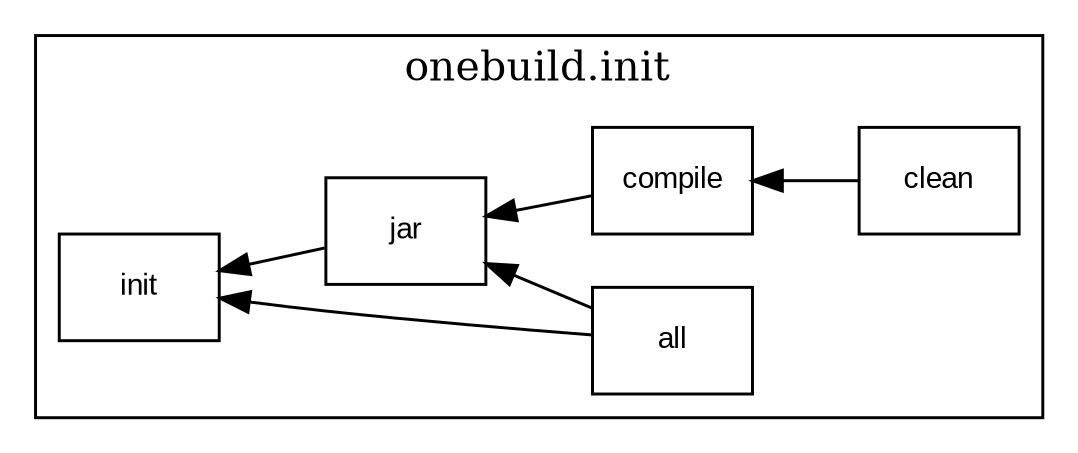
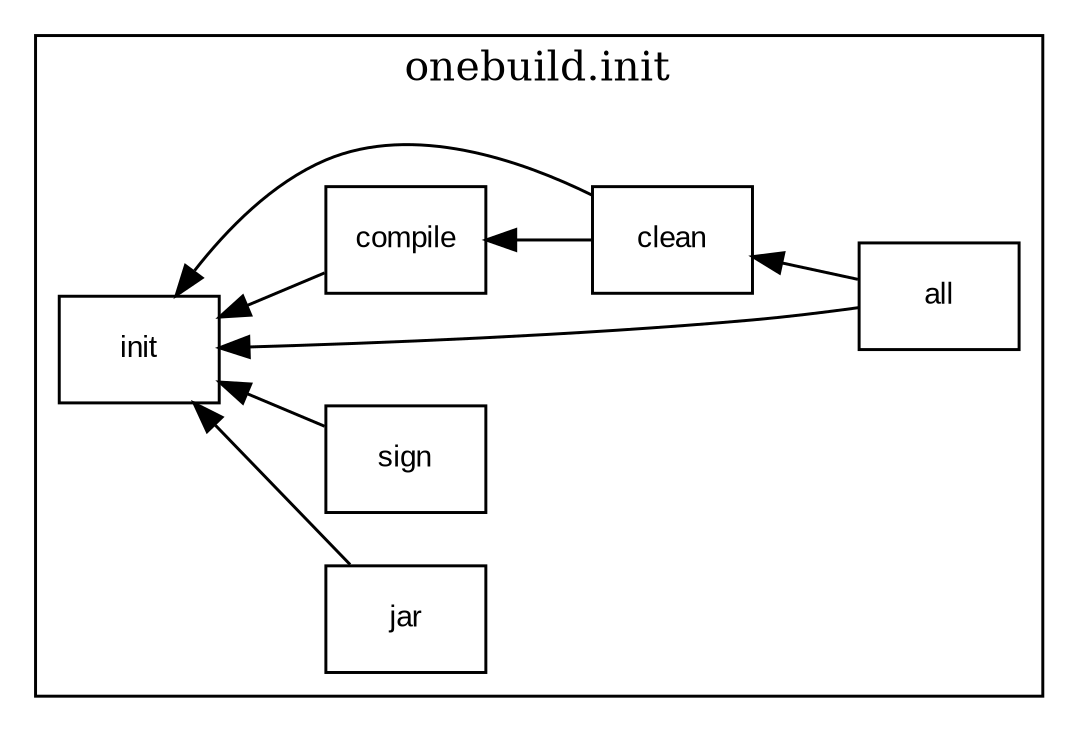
edge "clean" -> "init": added
edge "compile" -> "jar": now "compile" -> "init"
edge "all" -> "jar": now "all" -> "clean"
node "sign": added
